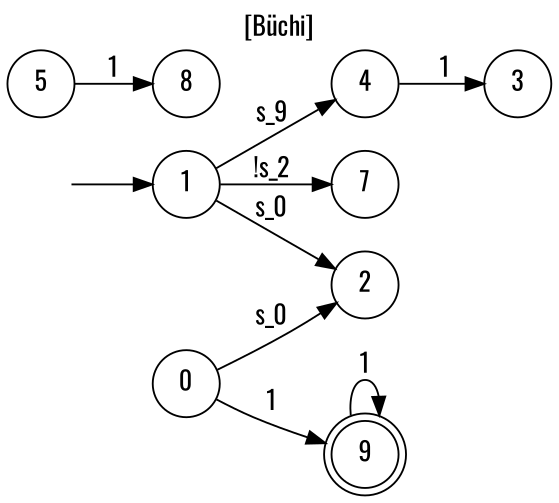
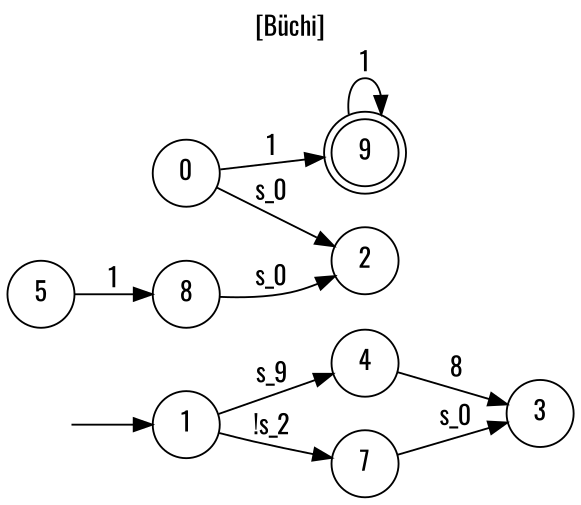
edge "4" -> "3": label "1" -> "8"
edge "1" -> "2": now "8" -> "2"
edge "7" -> "3": added, label "s_0"
